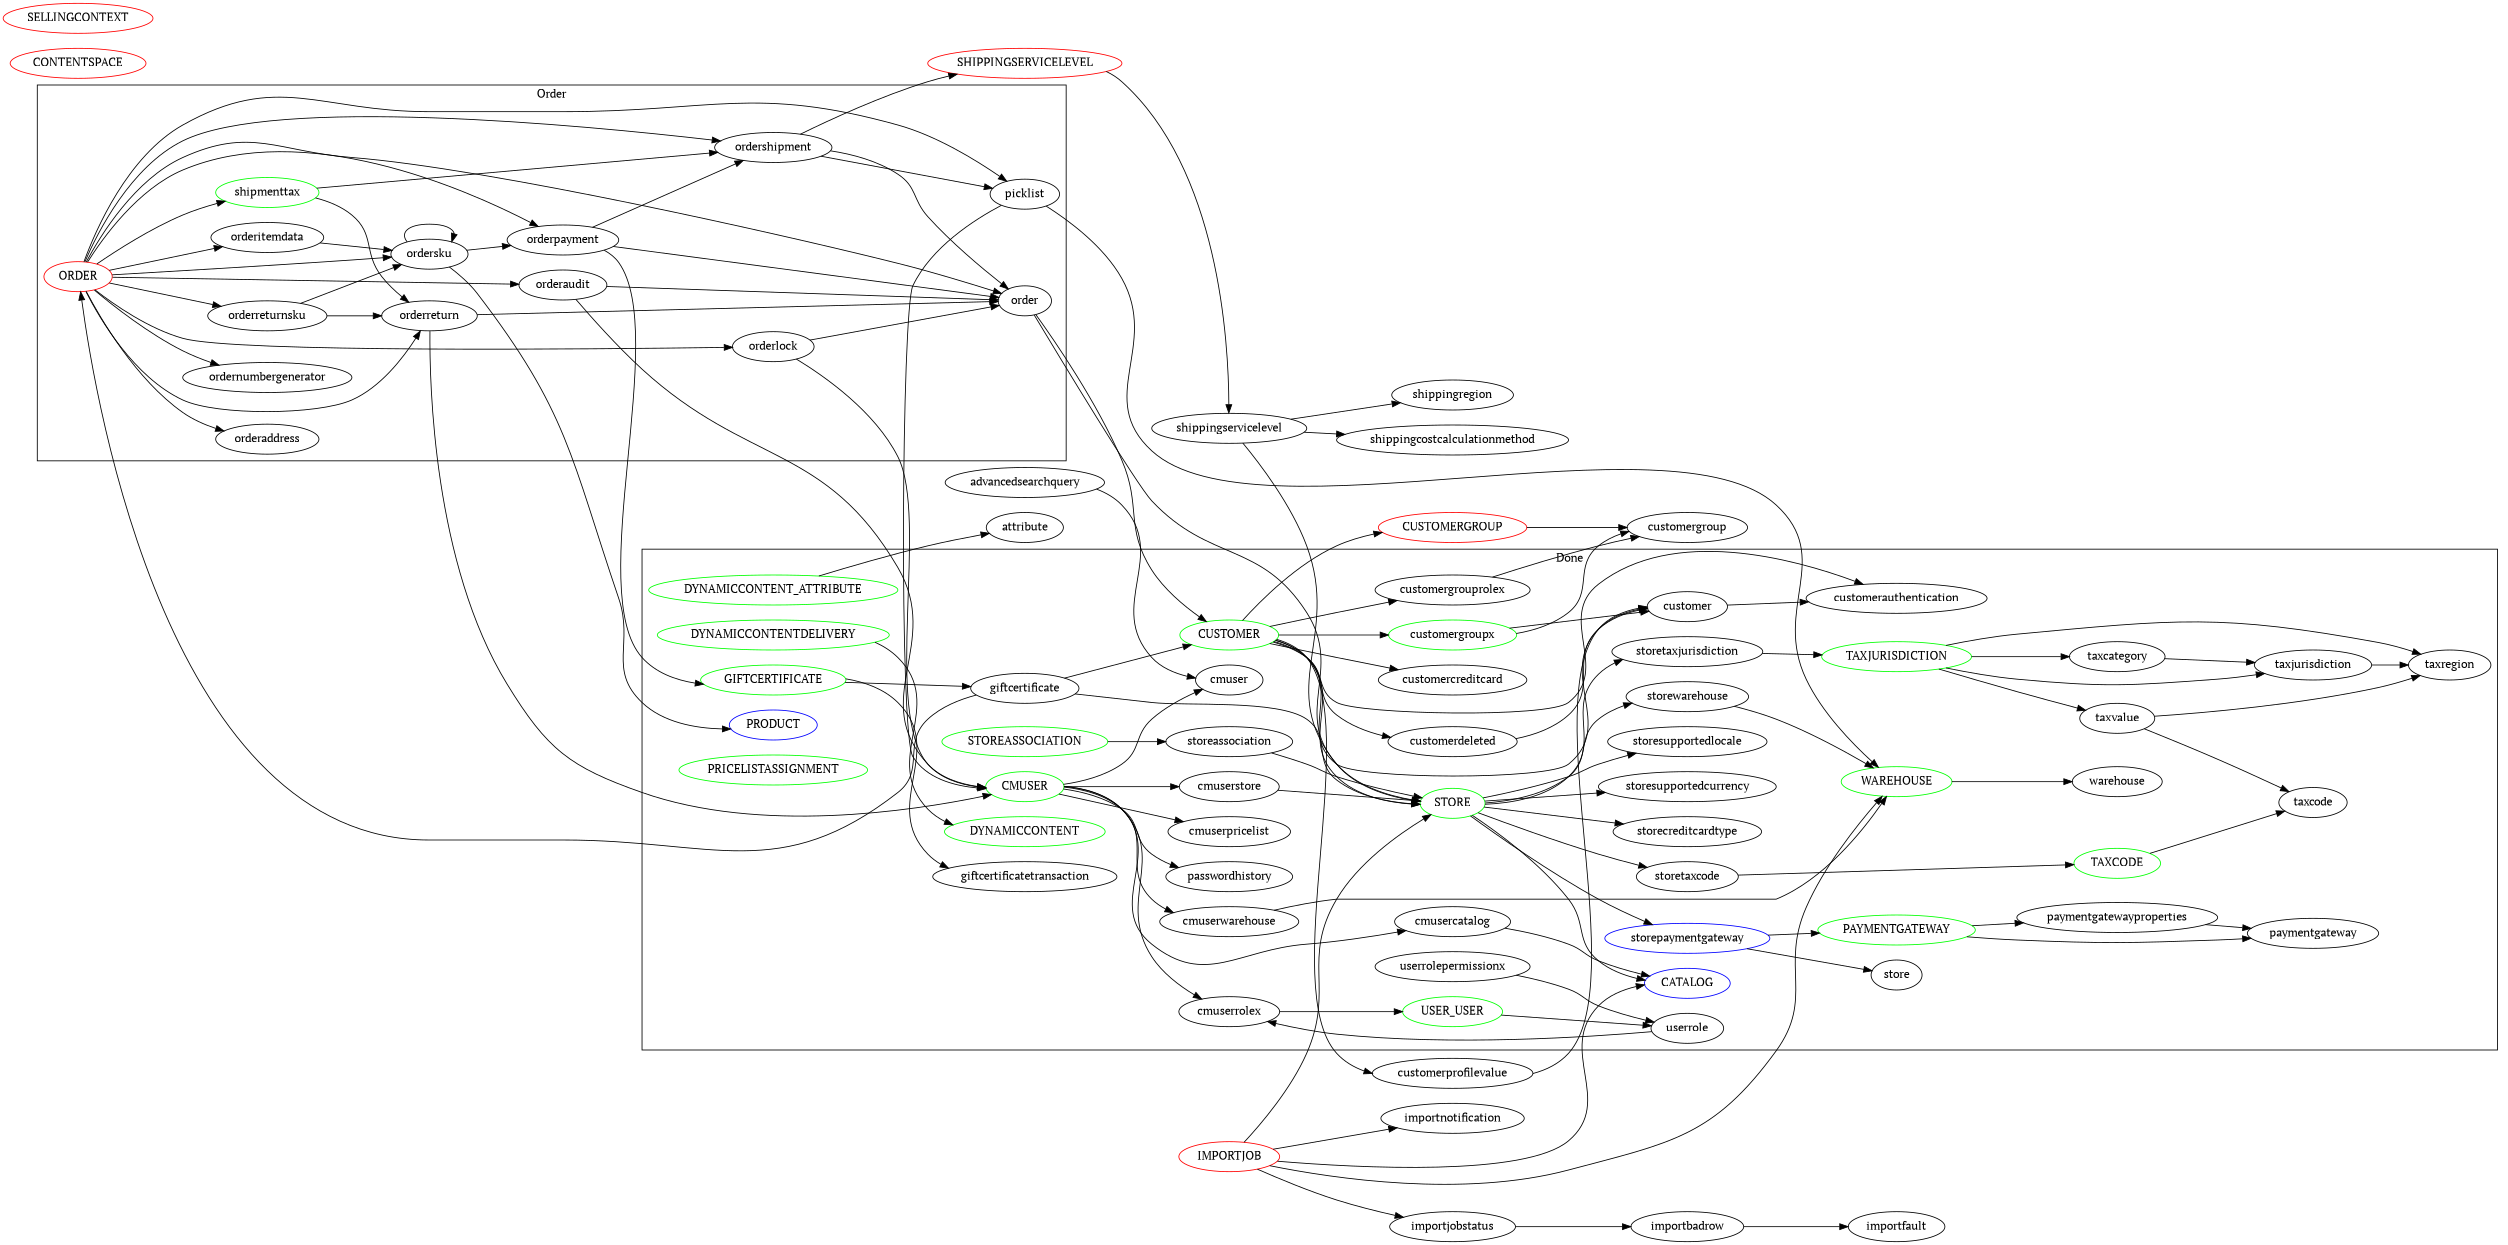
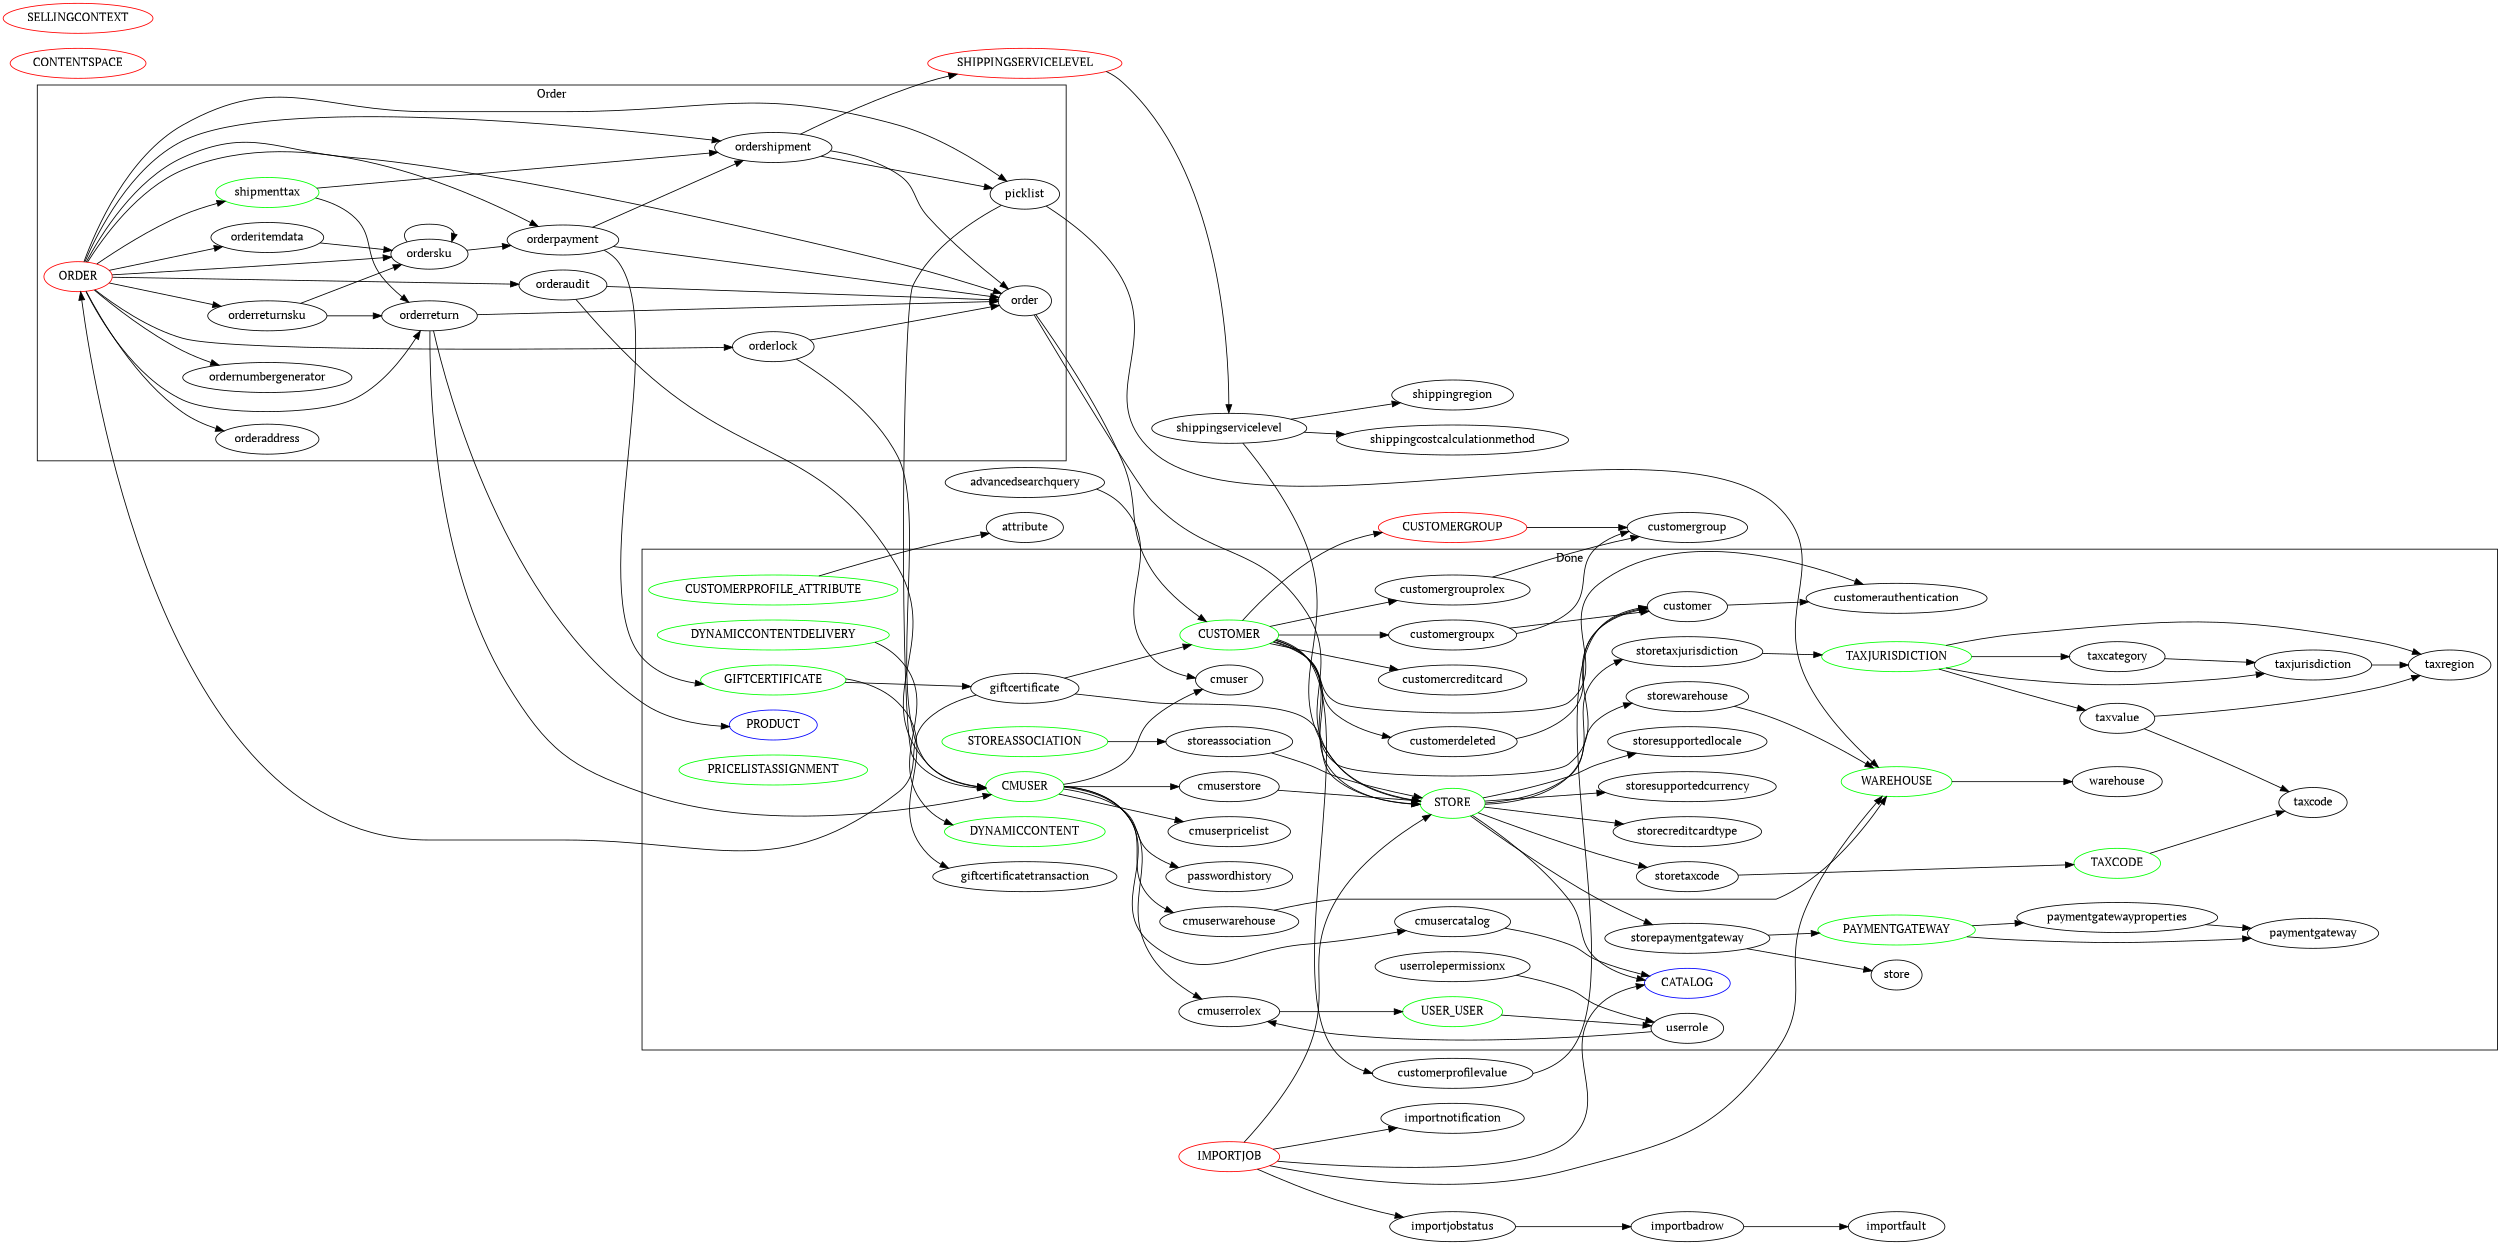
edge "ordersku" -> "PRODUCT": now "orderreturn" -> "PRODUCT"
node "DYNAMICCONTENT_ATTRIBUTE": label "DYNAMICCONTENT_ATTRIBUTE" -> "CUSTOMERPROFILE_ATTRIBUTE"
node "customergroupx": color green -> black
node "storepaymentgateway": color blue -> black
